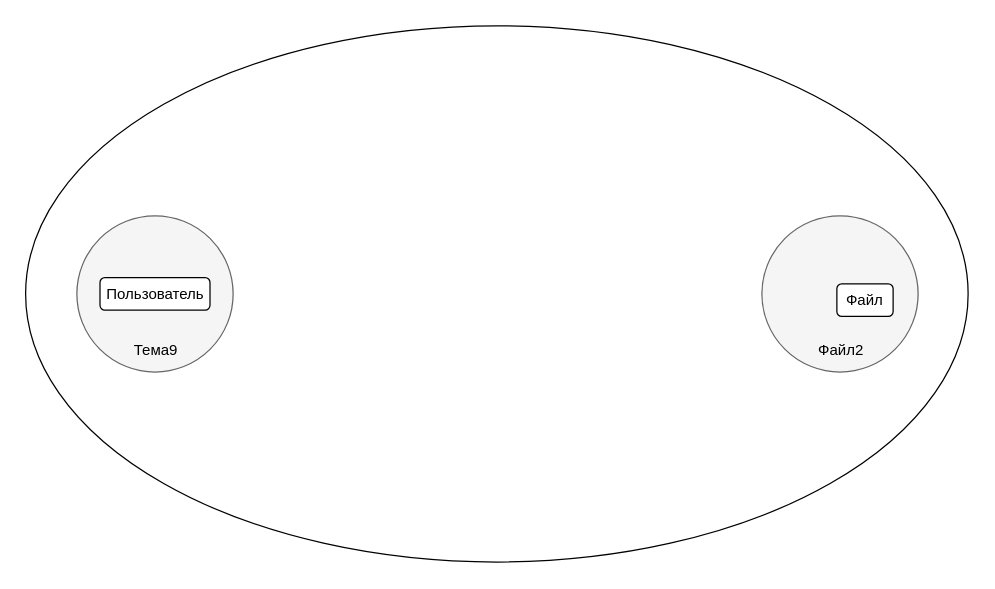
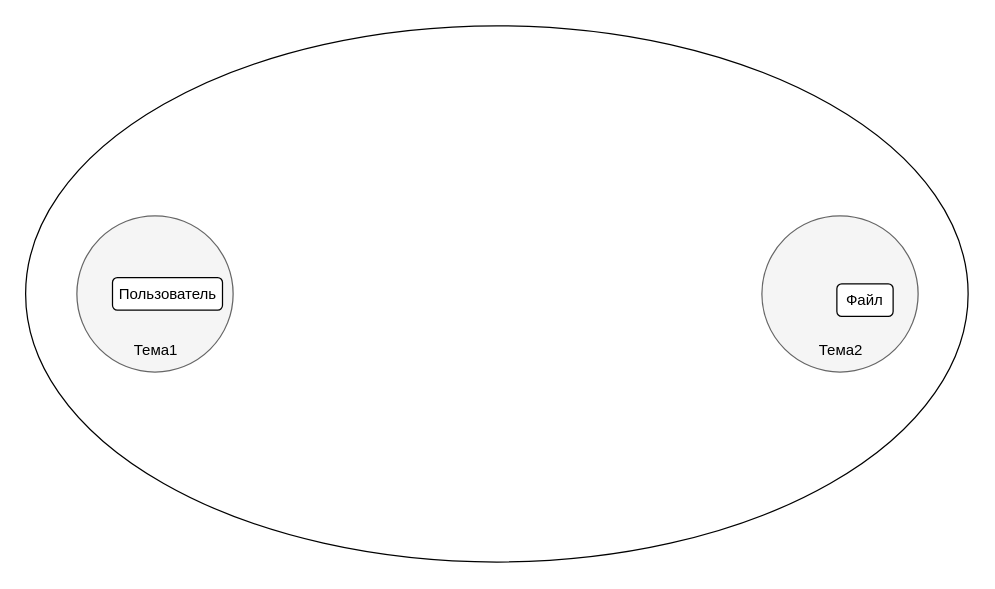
node "Пользователь": moved (155, 294) -> (168, 294)
node "Тема9": label "Тема9" -> "Тема1"
node "Файл2": label "Файл2" -> "Тема2"
